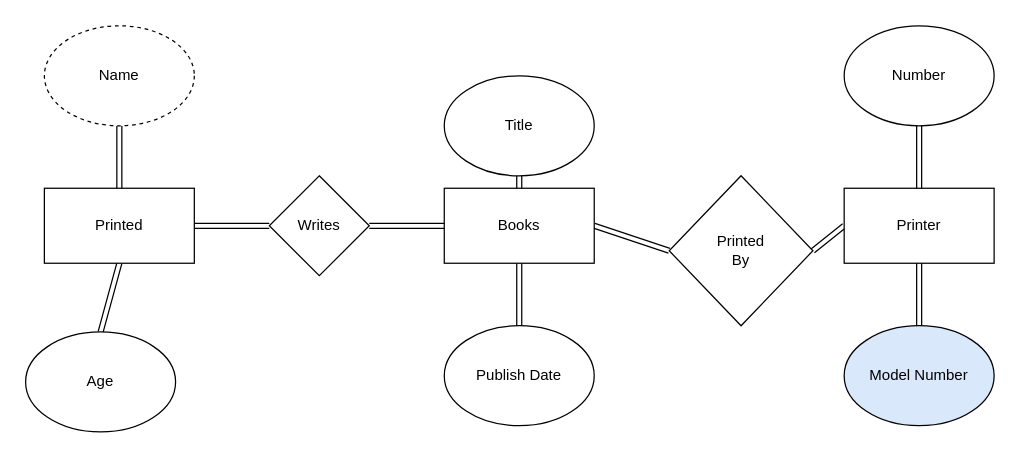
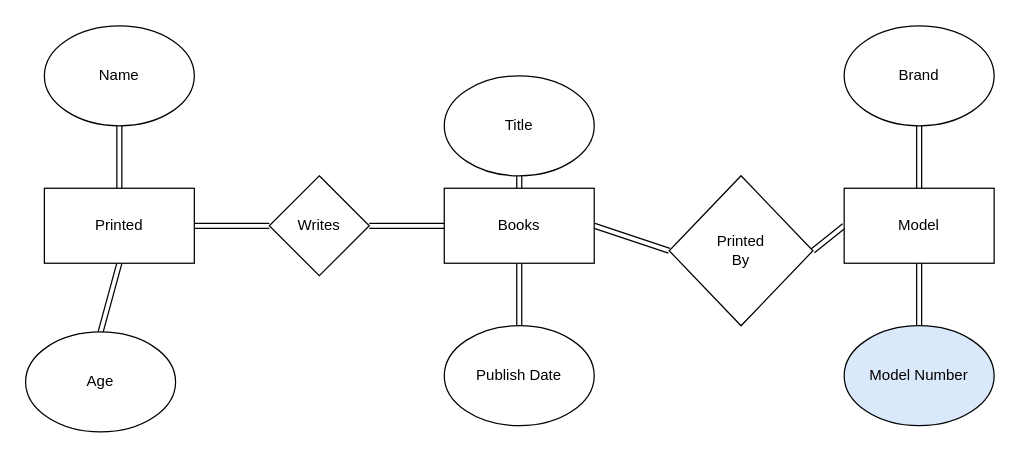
node "Name": style dashed -> solid
node "Number": label "Number" -> "Brand"
node "Printer": label "Printer" -> "Model"
